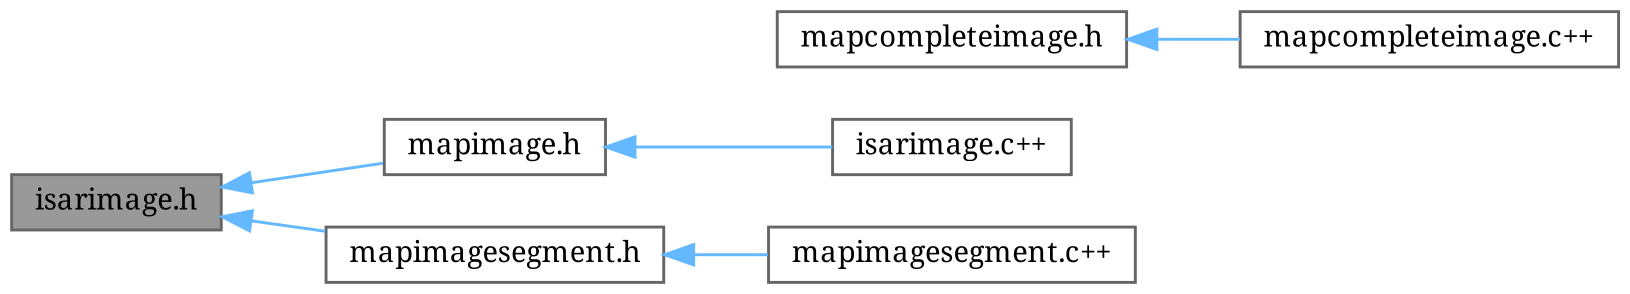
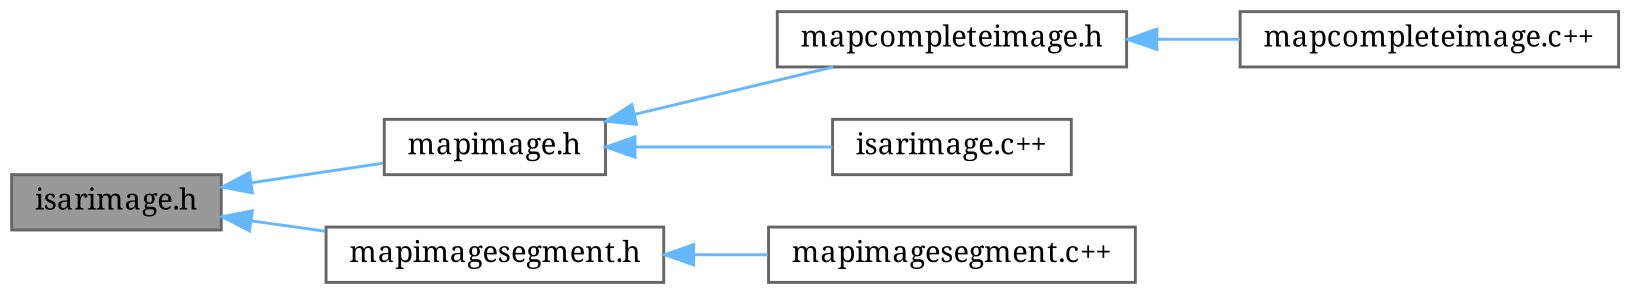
edge "mapcompleteimage.h" -> "mapimage.h": added
